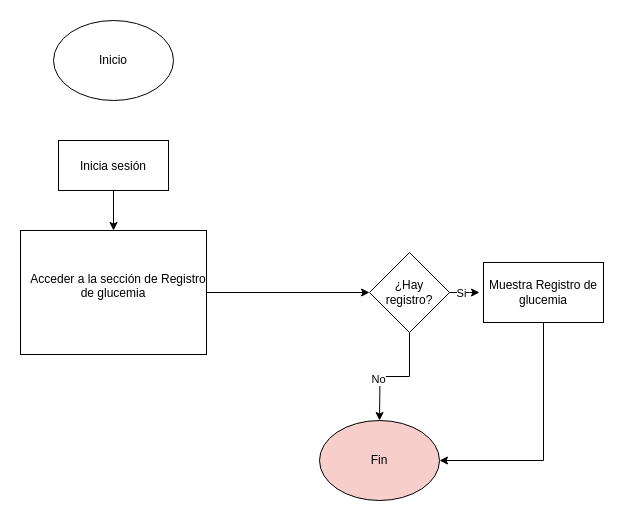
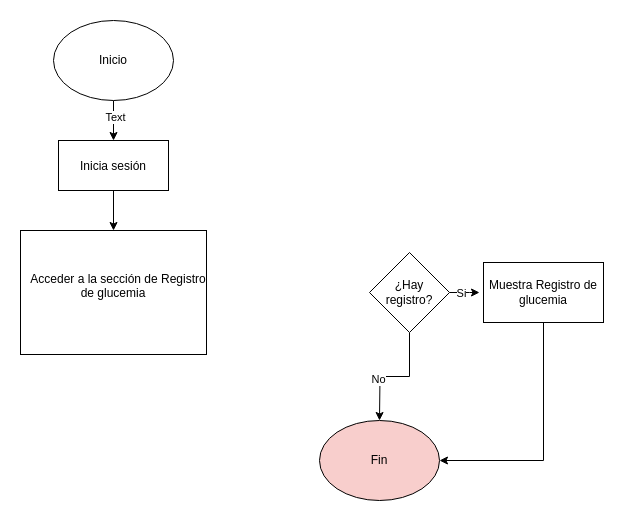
edge "Inicio" -> "Inicia sesión": added, label "Text"
edge "Acceder a la sección de Registro de glucemia" -> "¿Hay registro?": removed
